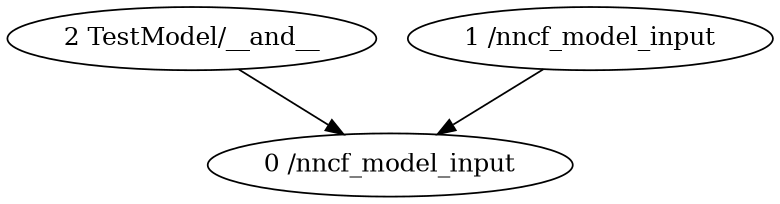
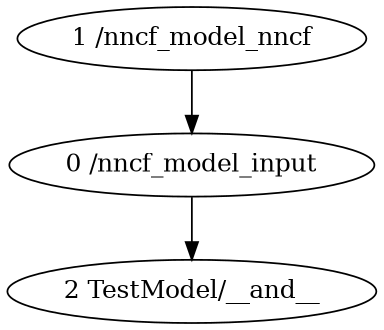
node "1 /nncf_model_input": label "1 /nncf_model_input" -> "1 /nncf_model_nncf"
edge "2 TestModel/__and__" -> "0 /nncf_model_input": reversed
